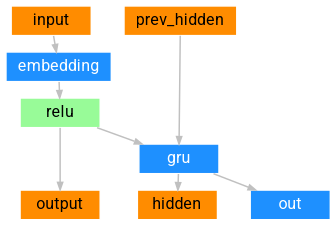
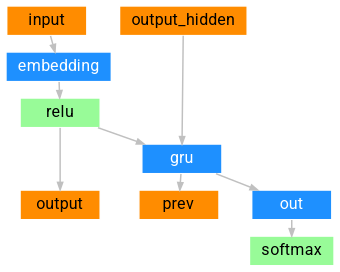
node "prev_hidden": label "prev_hidden" -> "output_hidden"
node "hidden": label "hidden" -> "prev"
node "softmax": added
